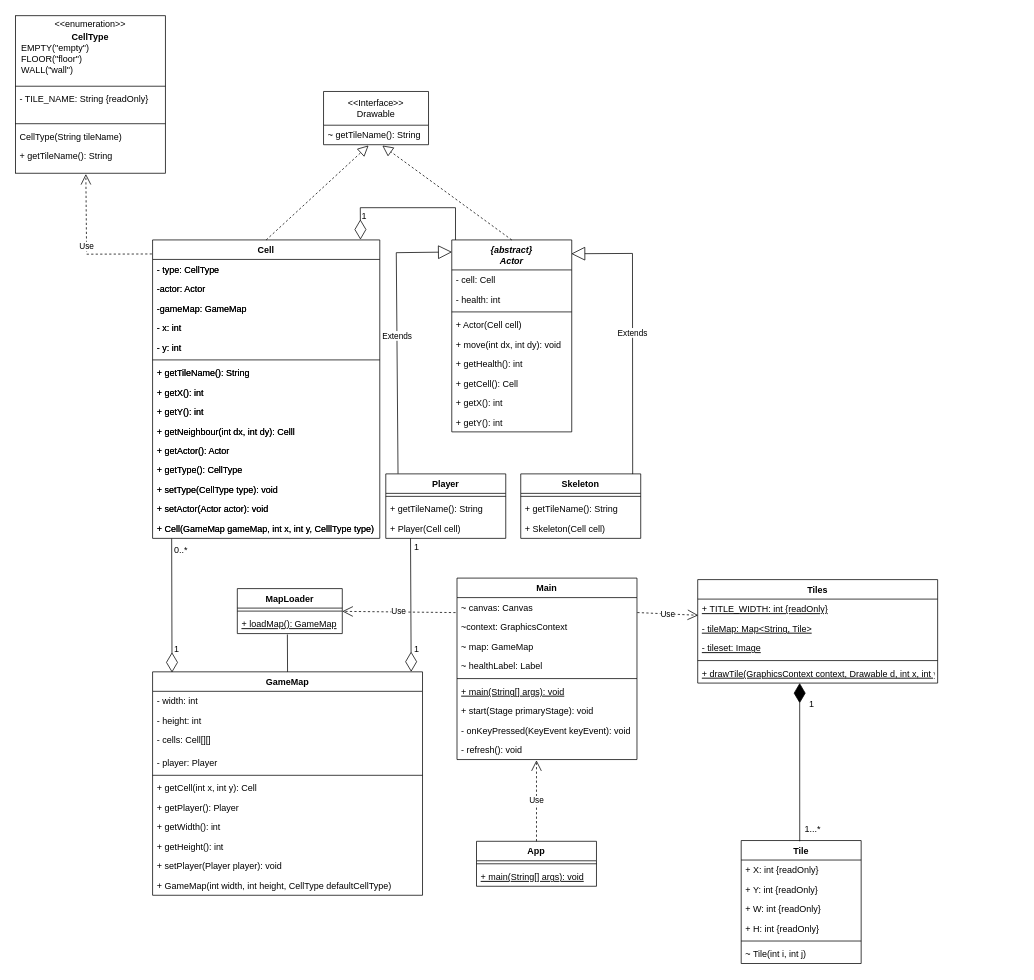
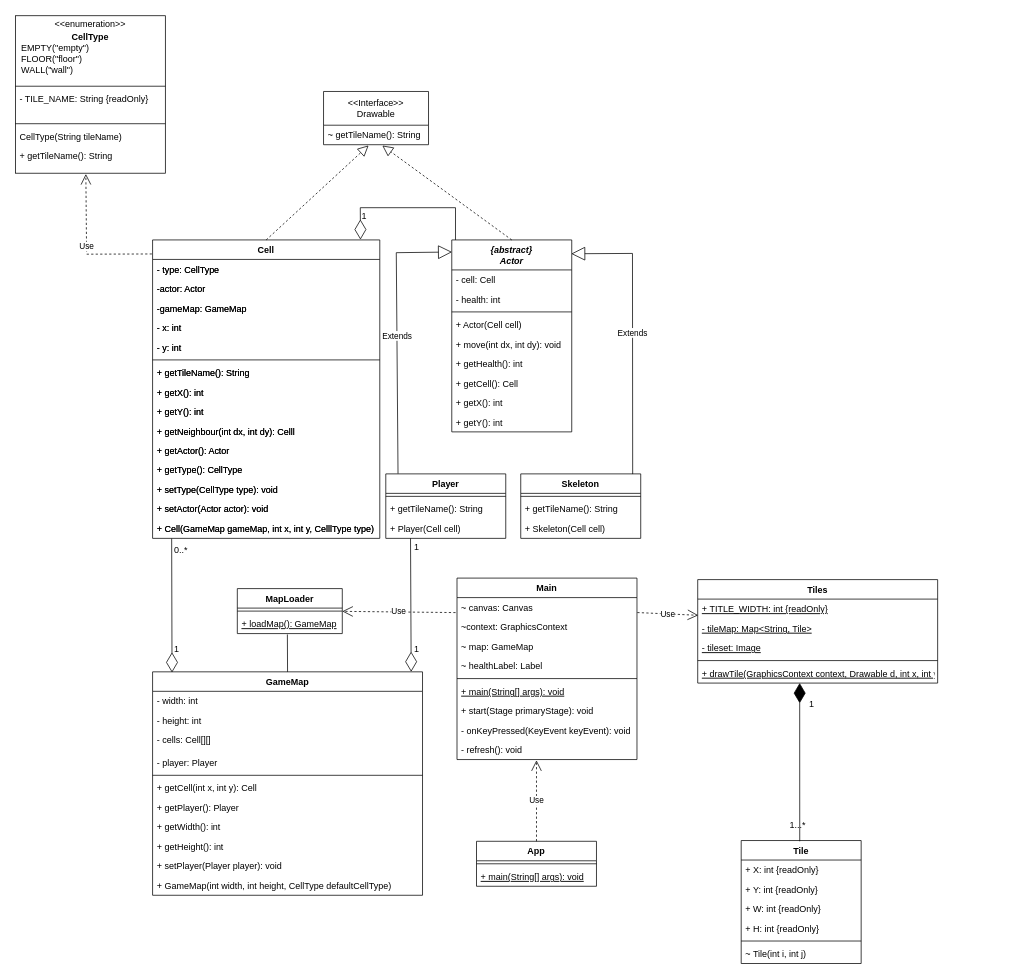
node "1...*": moved (793, 828) -> (778, 825)
